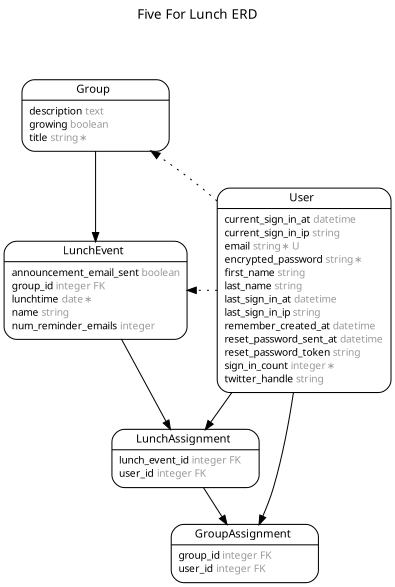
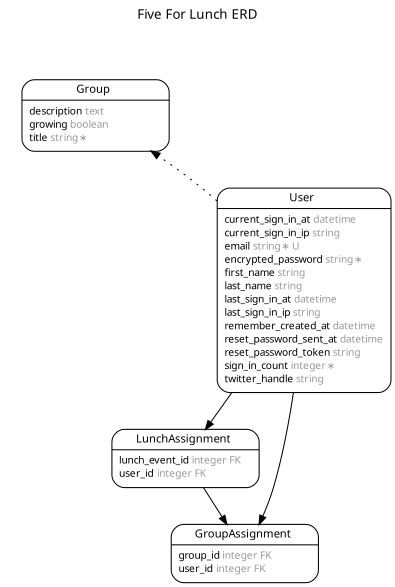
node "LunchEvent": removed
